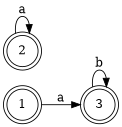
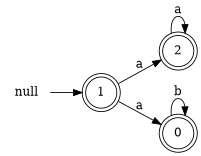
edge "1" -> "2": added, label "a"
node "null": added
node "3": label "3" -> "0"
